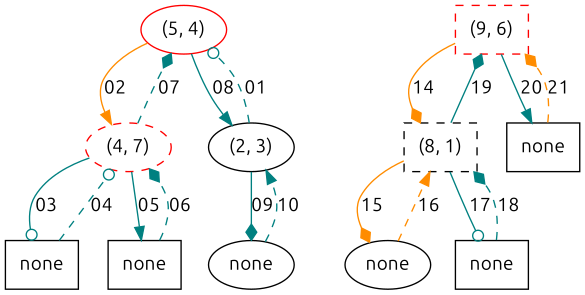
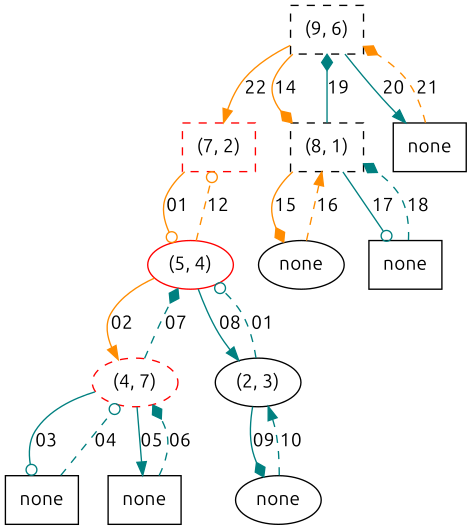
node "(9, 6)": color red -> black
node "(7, 2)": added
